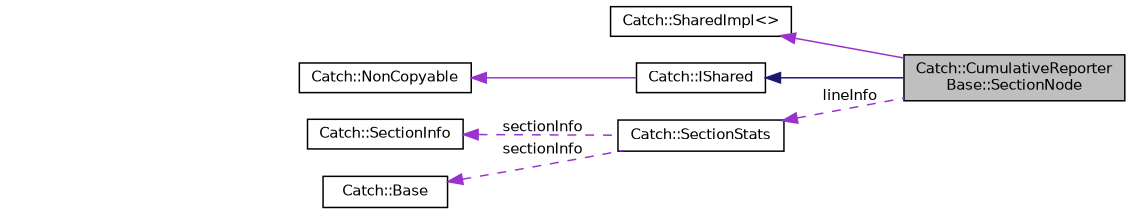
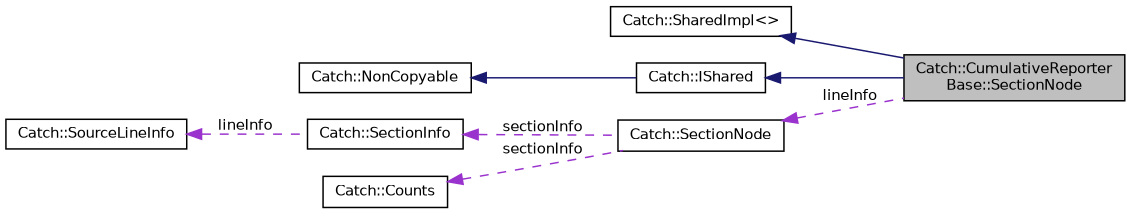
edge "Catch::CumulativeReporter Base::SectionNode" -> "Catch::SharedImpl<>": color darkorchid3 -> midnightblue
edge "Catch::IShared" -> "Catch::NonCopyable": color darkorchid3 -> midnightblue
node "Catch::SourceLineInfo": added
node "Catch::SectionStats": label "Catch::SectionStats" -> "Catch::SectionNode"
node "Catch::Base": label "Catch::Base" -> "Catch::Counts"
